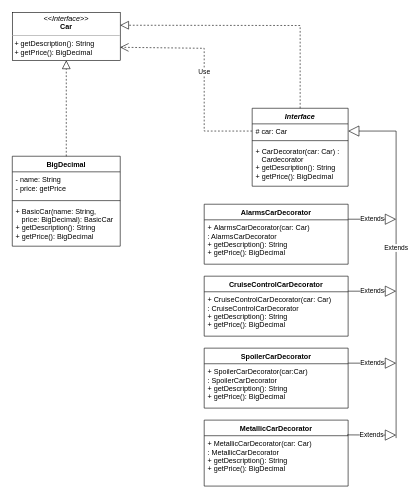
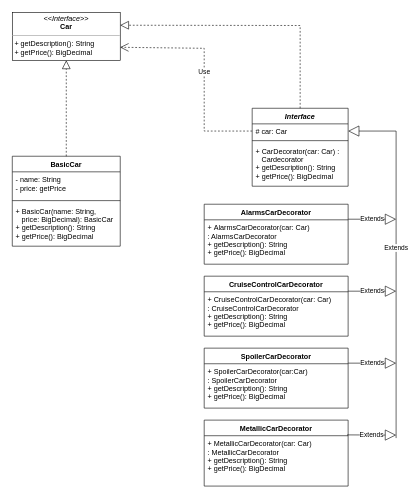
node "BigDecimal": label "BigDecimal" -> "BasicCar"
